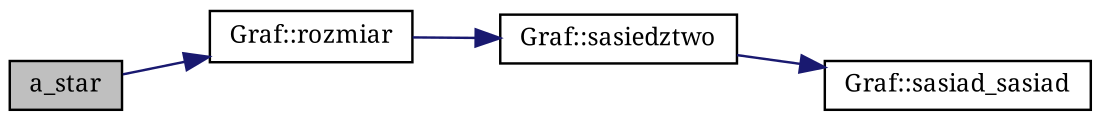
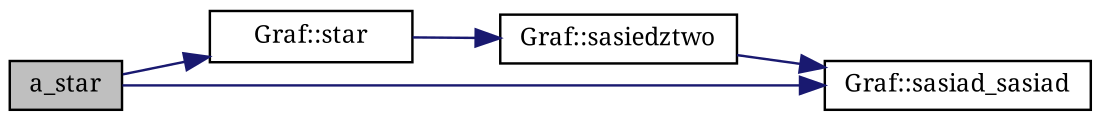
node "Graf::rozmiar": label "Graf::rozmiar" -> "Graf::star"
edge "a_star" -> "Graf::sasiad_sasiad": added
